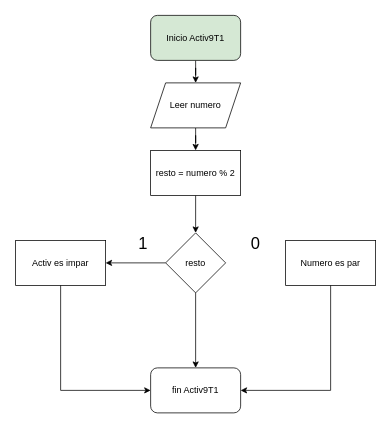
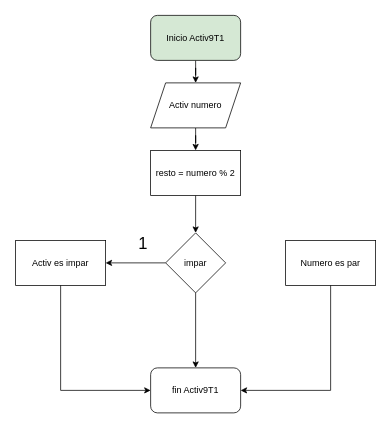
node "Leer numero": label "Leer numero" -> "Activ numero"
node "0": removed
node "resto": label "resto" -> "impar"
